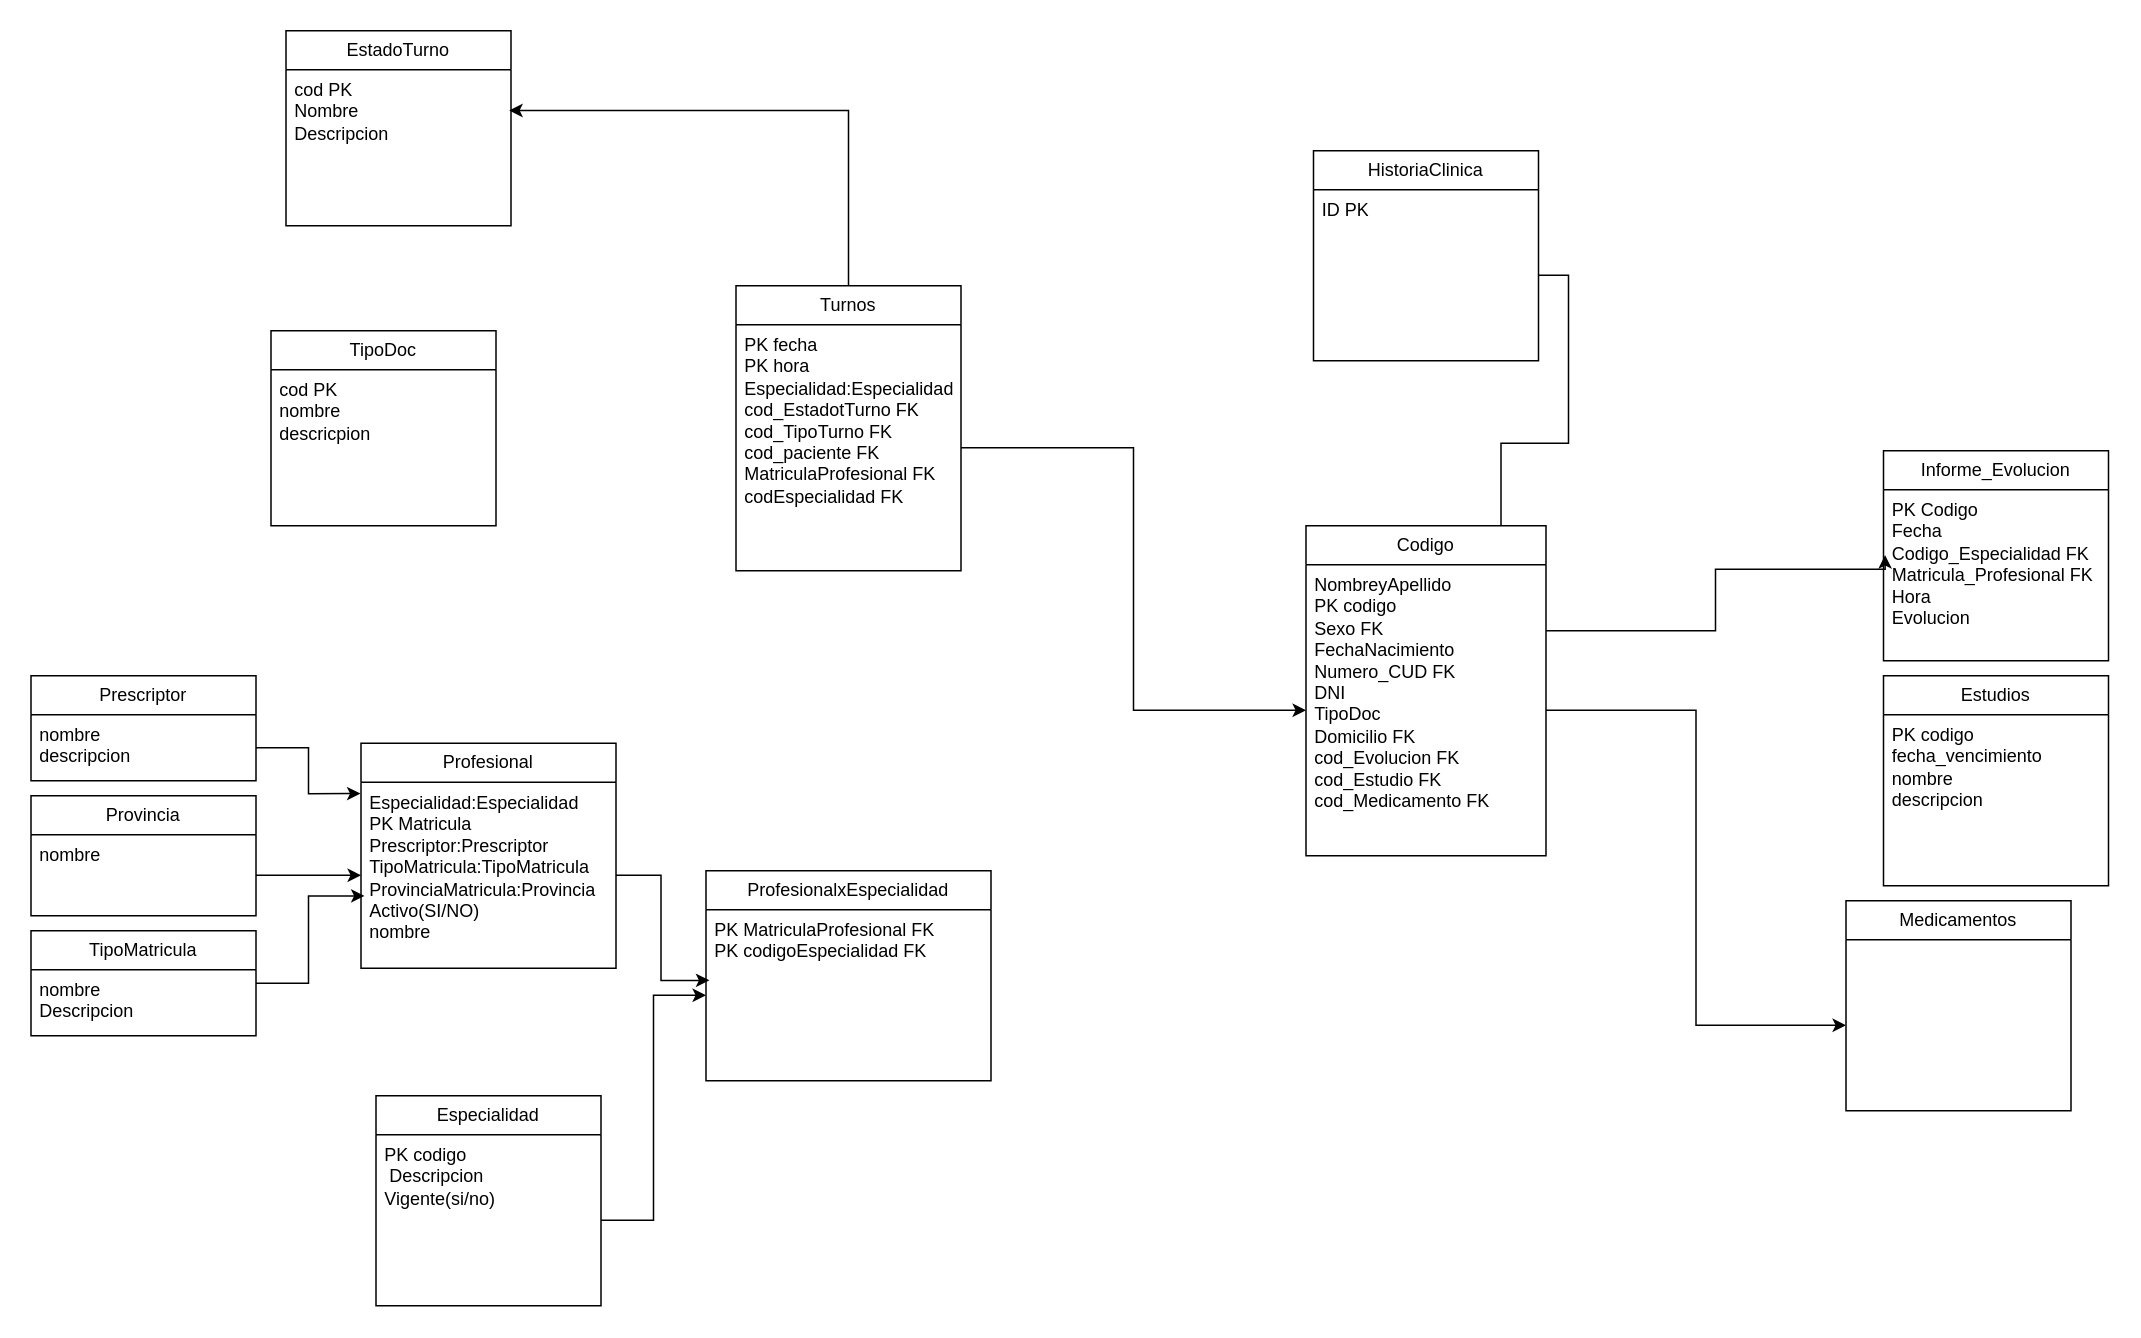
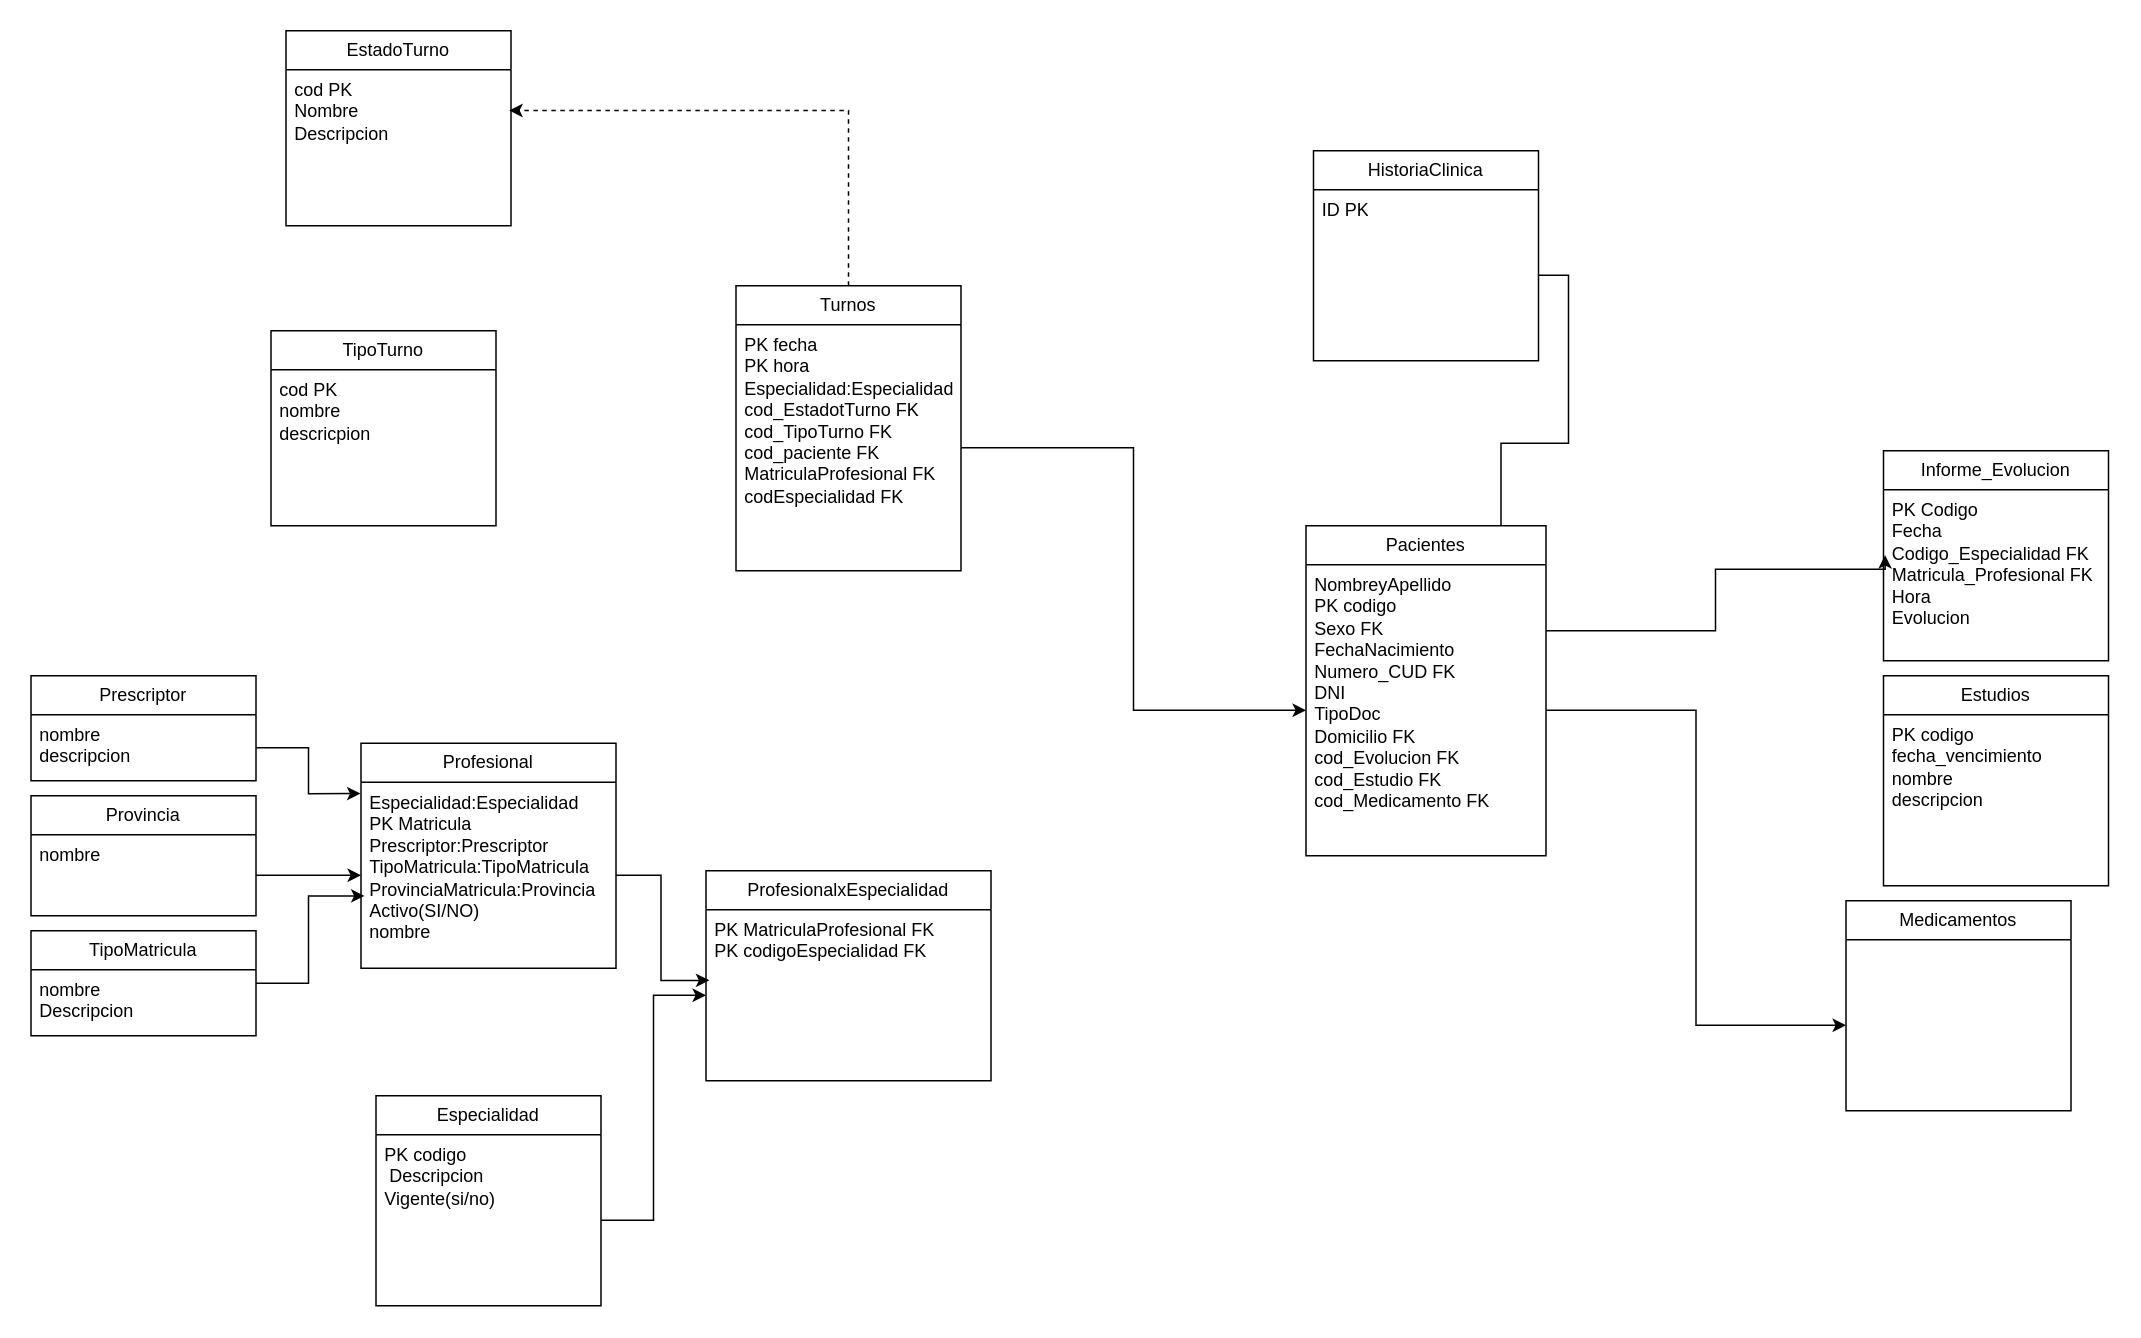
edge "Turnos" -> "cod PK Nombre Descripcion": style solid -> dashed
node "TipoDoc": label "TipoDoc" -> "TipoTurno"
node "Codigo": label "Codigo" -> "Pacientes"
